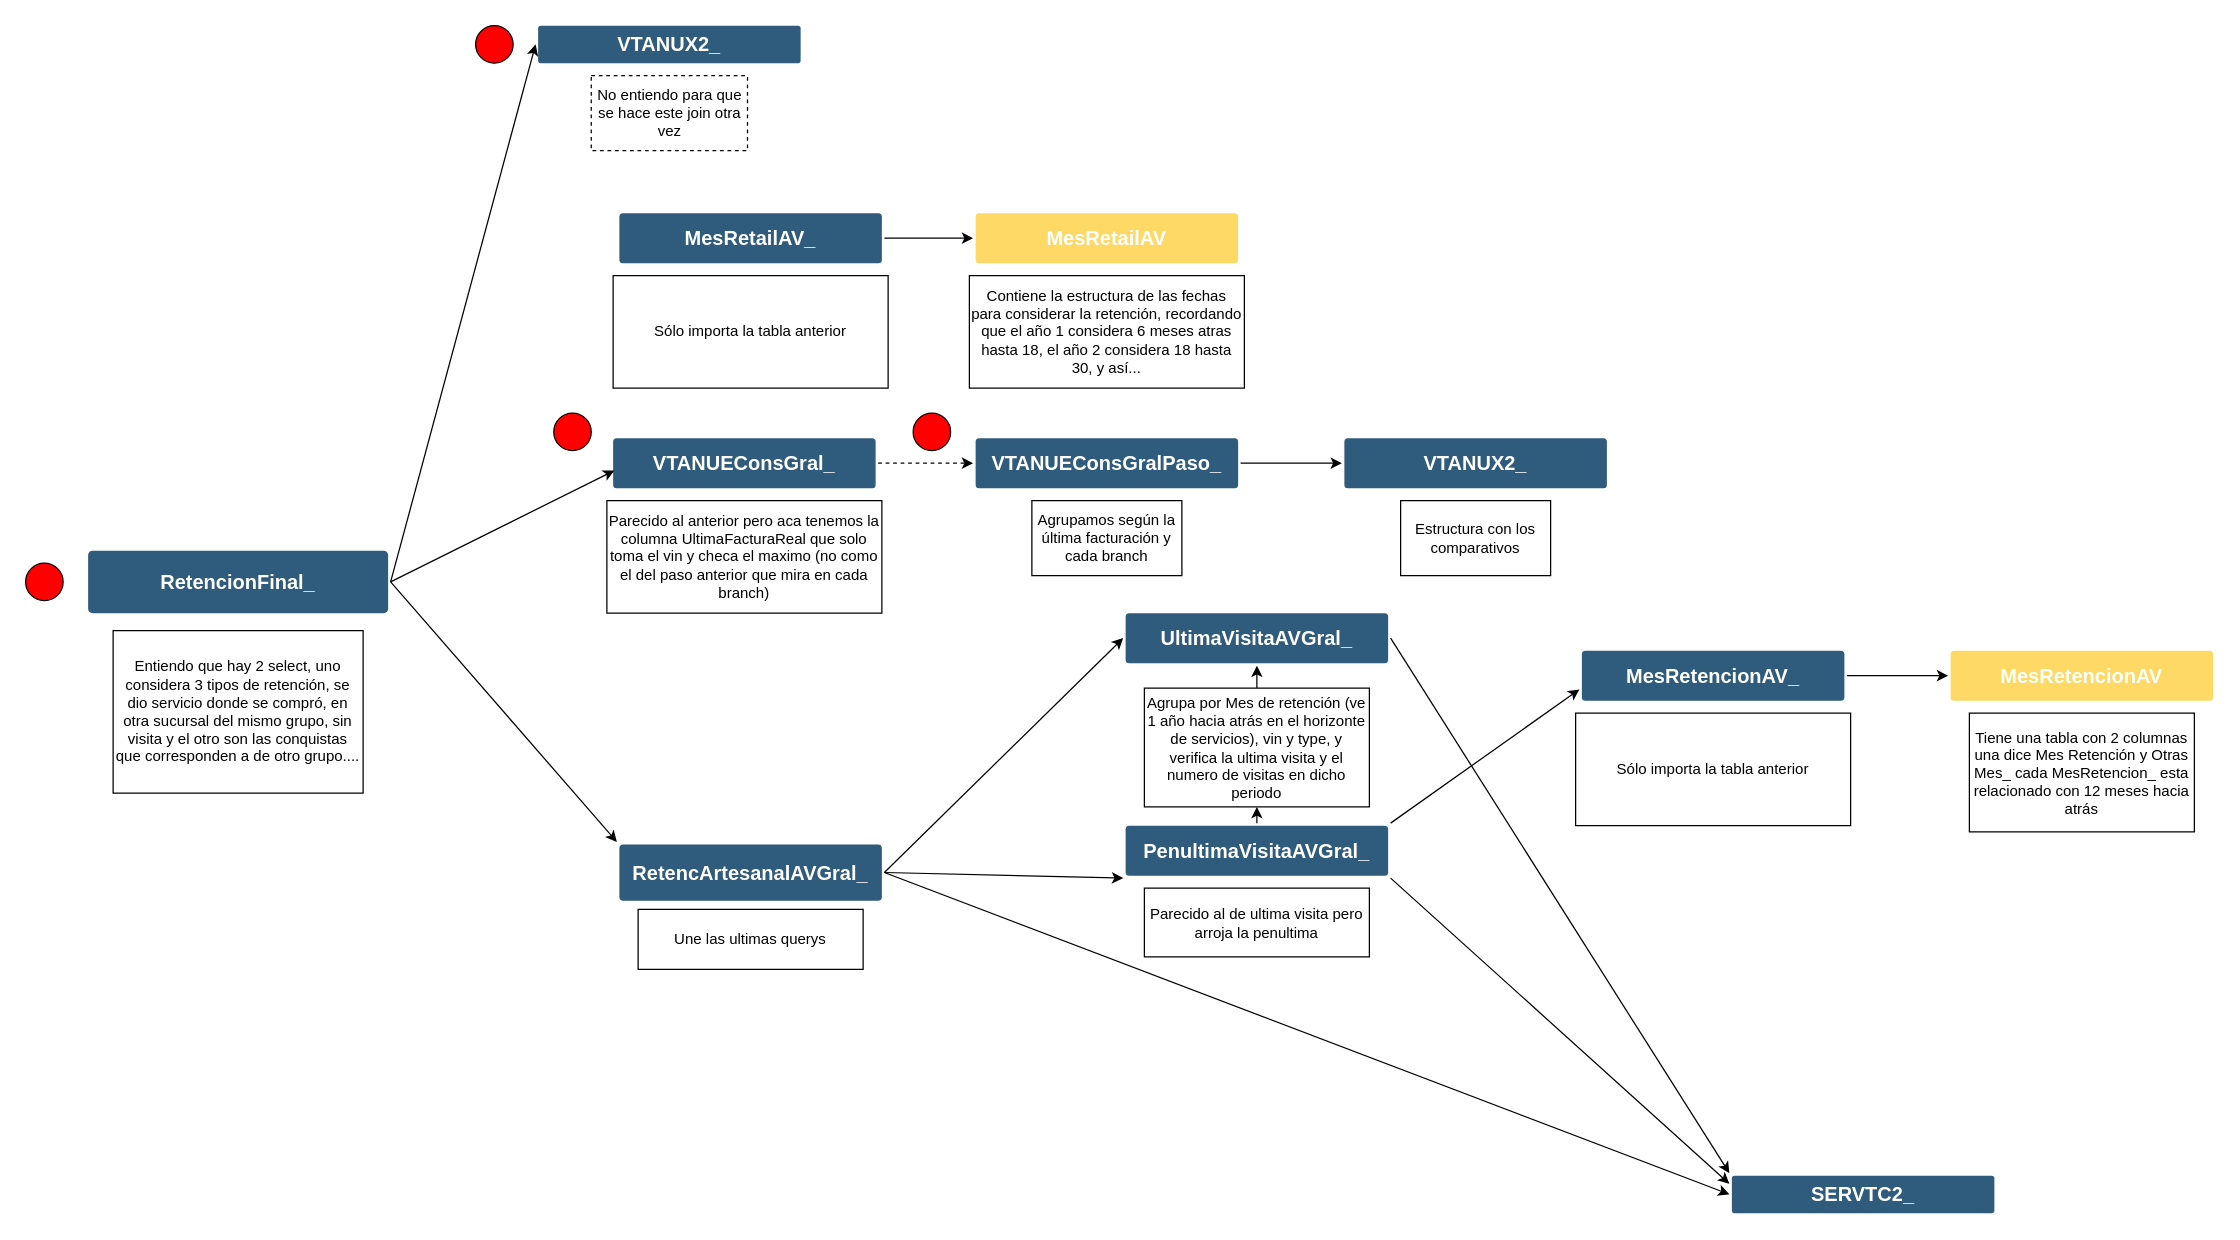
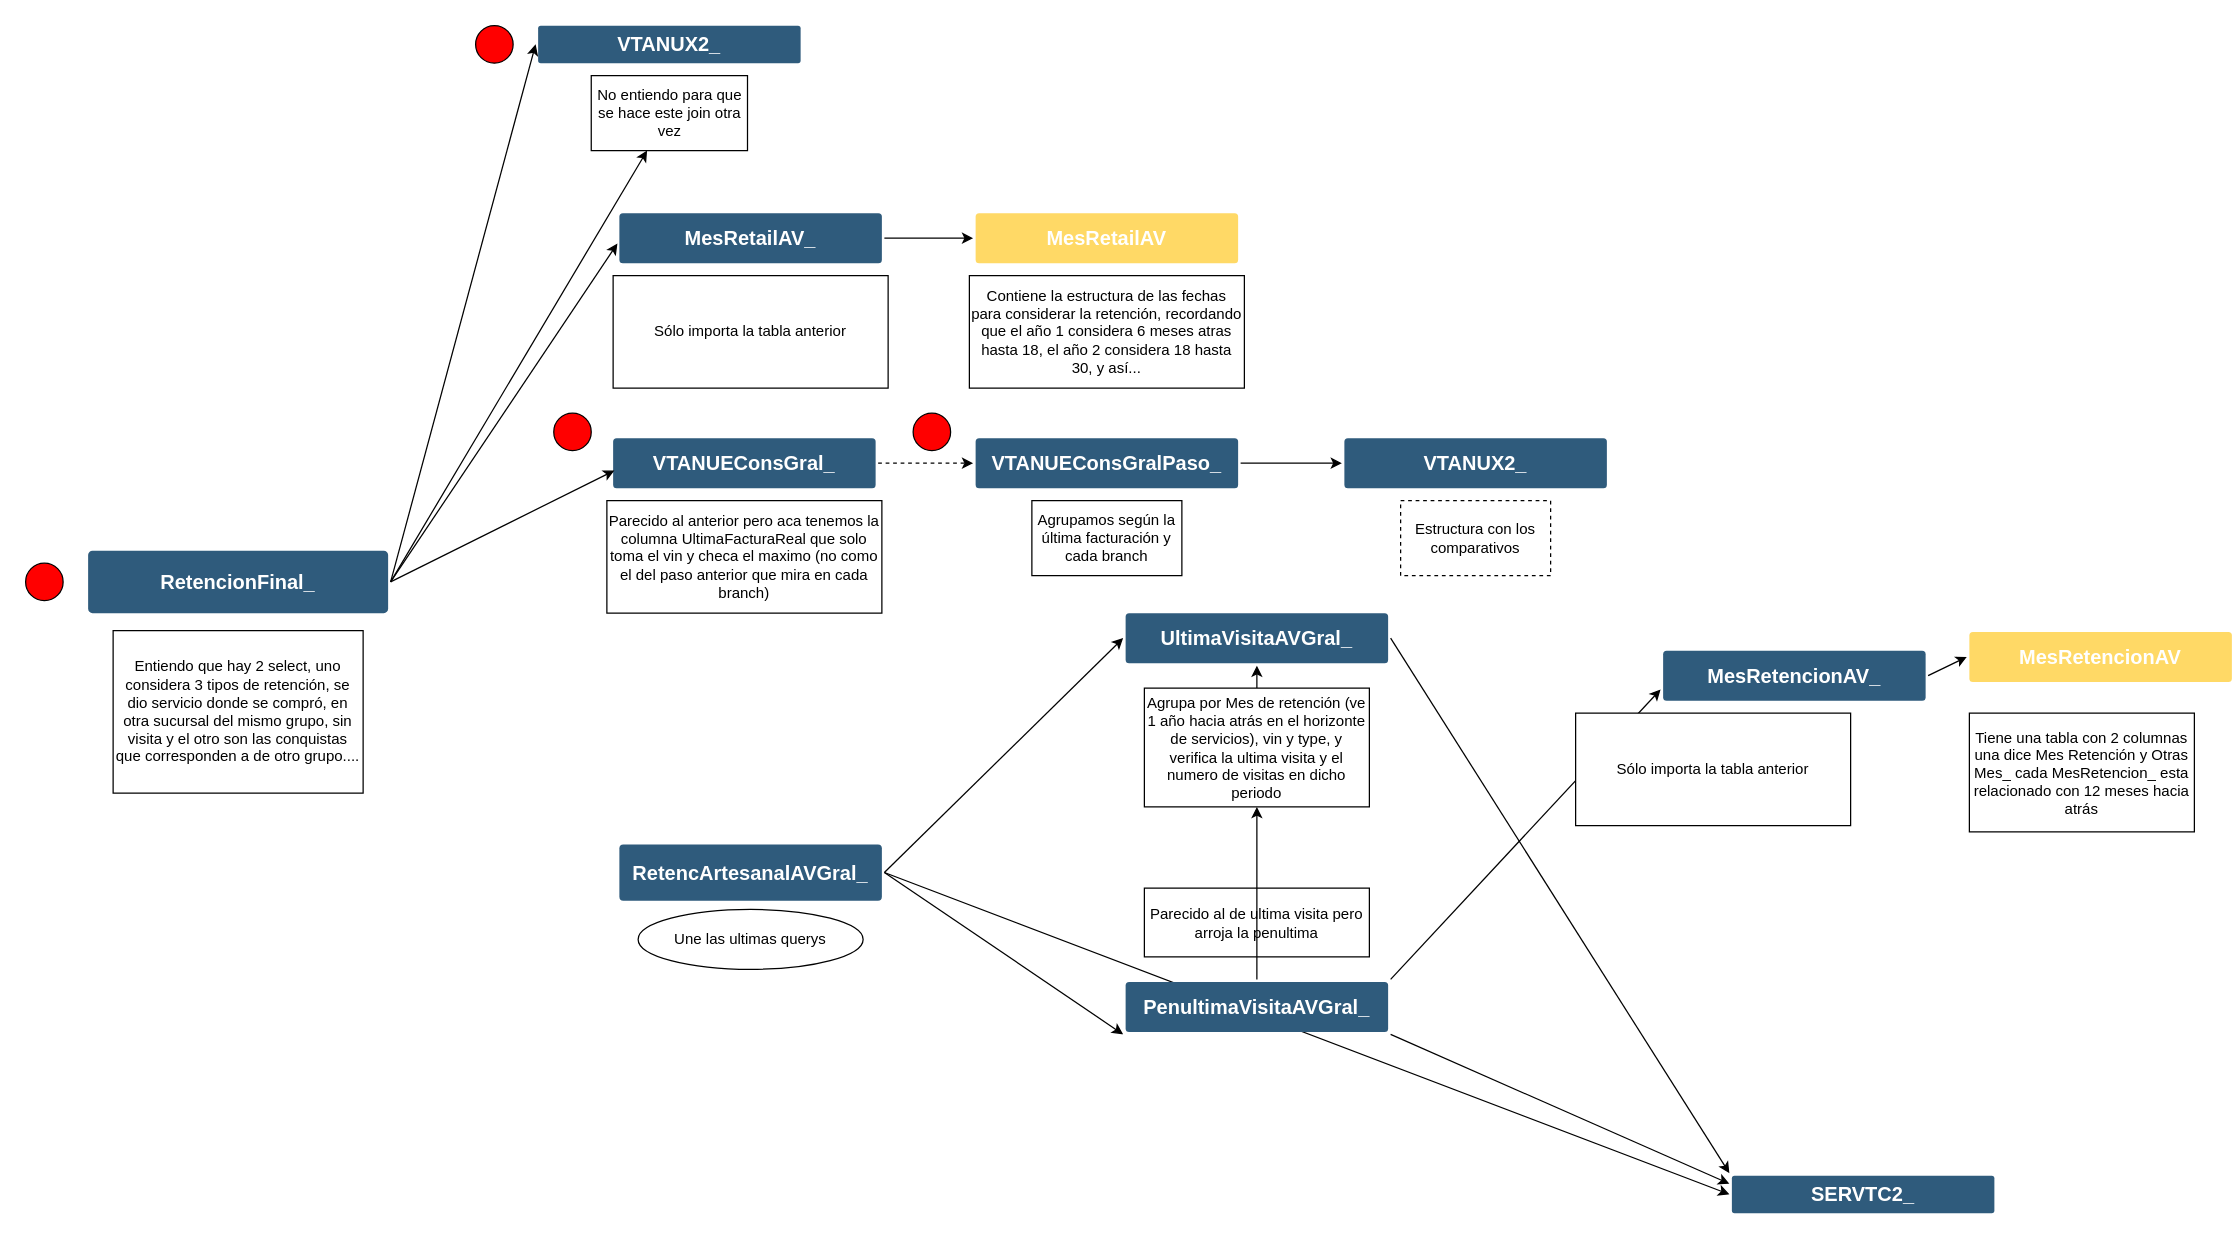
node "No entiendo para que se hace este join otra vez": style dashed -> solid
edge "RetencionFinal_" -> "MesRetailAV_": added
node "Estructura con los comparativos": style solid -> dashed
node "MesRetencionAV_": moved (1713, 676) -> (1794, 676)
node "MesRetencionAV": moved (2082, 676) -> (2101, 657)
edge "RetencionFinal_" -> "RetencArtesanalAVGral_": now "RetencionFinal_" -> "No entiendo para que se hace este join otra vez"
node "PenultimaVisitaAVGral_": moved (1257, 851) -> (1257, 1007)
node "Une las ultimas querys": shape rectangle -> ellipse
